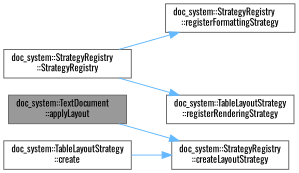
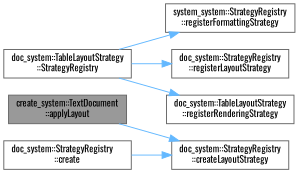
node "doc_system::StrategyRegistry ::registerFormattingStrategy": label "doc_system::StrategyRegistry ::registerFormattingStrategy" -> "system_system::StrategyRegistry ::registerFormattingStrategy"
node "doc_system::StrategyRegistry ::StrategyRegistry": label "doc_system::StrategyRegistry ::StrategyRegistry" -> "doc_system::TableLayoutStrategy ::StrategyRegistry"
node "doc_system::StrategyRegistry ::registerLayoutStrategy": added
node "doc_system::TextDocument ::applyLayout": label "doc_system::TextDocument ::applyLayout" -> "create_system::TextDocument ::applyLayout"
node "doc_system::TableLayoutStrategy ::create": label "doc_system::TableLayoutStrategy ::create" -> "doc_system::StrategyRegistry ::create"
